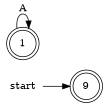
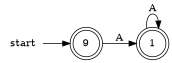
edge "9" -> "1": added, label "A"
